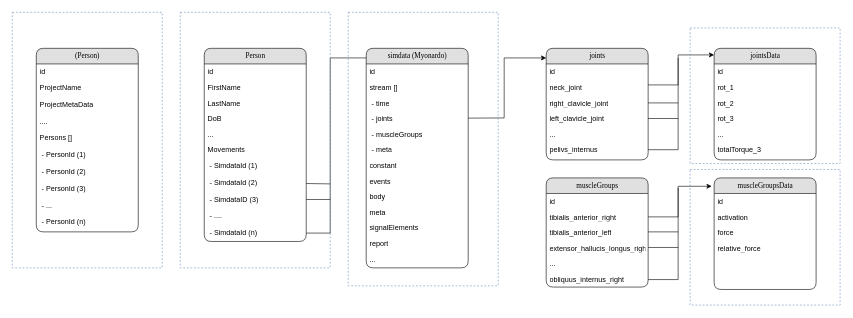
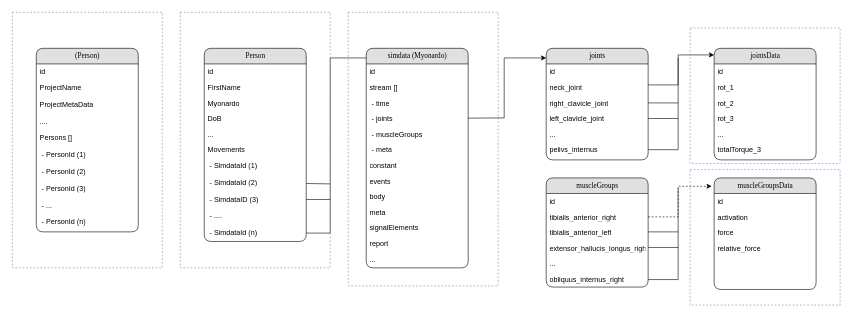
node "LastName": label "LastName" -> "Myonardo"
edge "tibialis_anterior_right" -> "muscleGroupsData": style solid -> dashed
